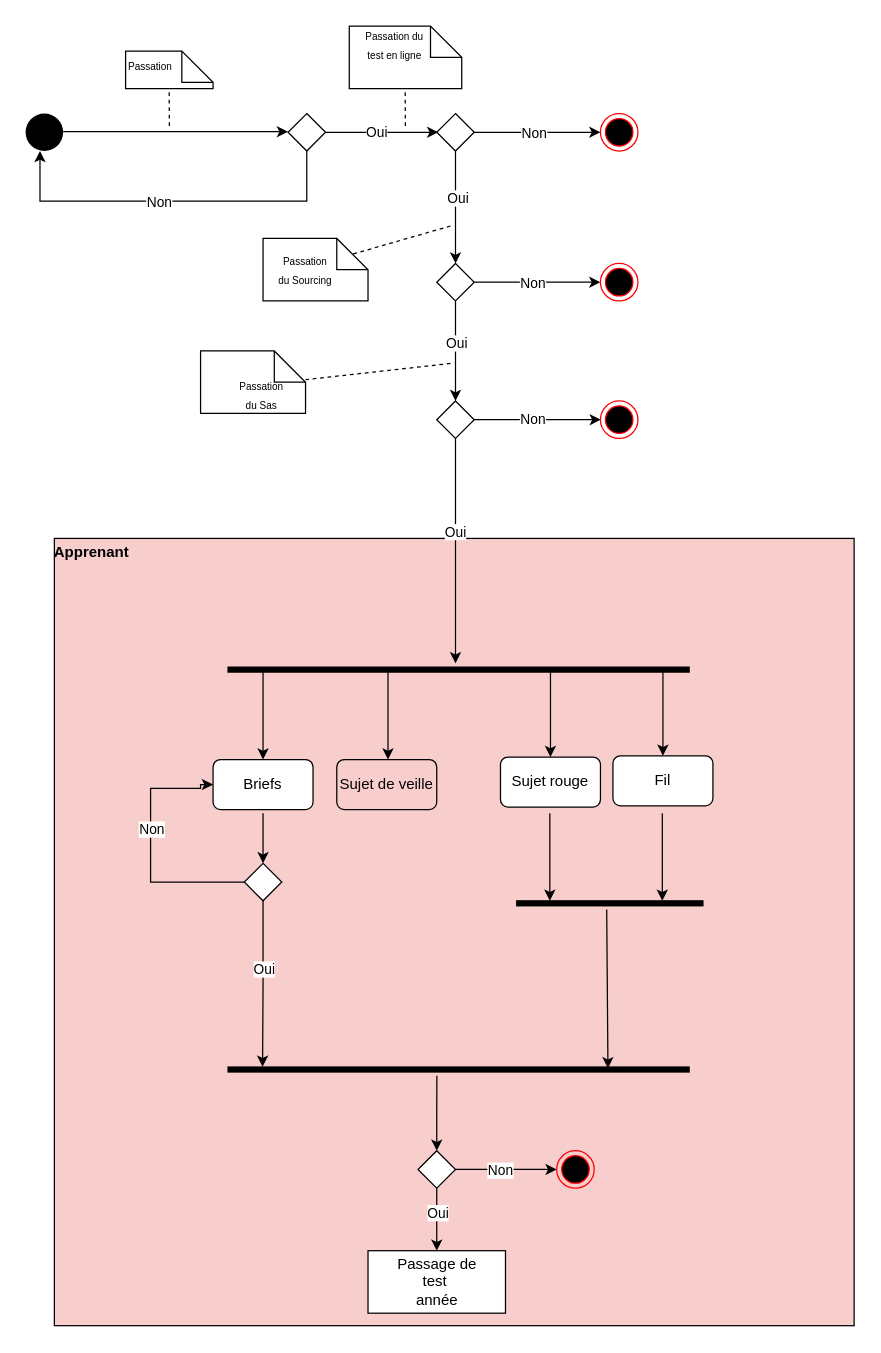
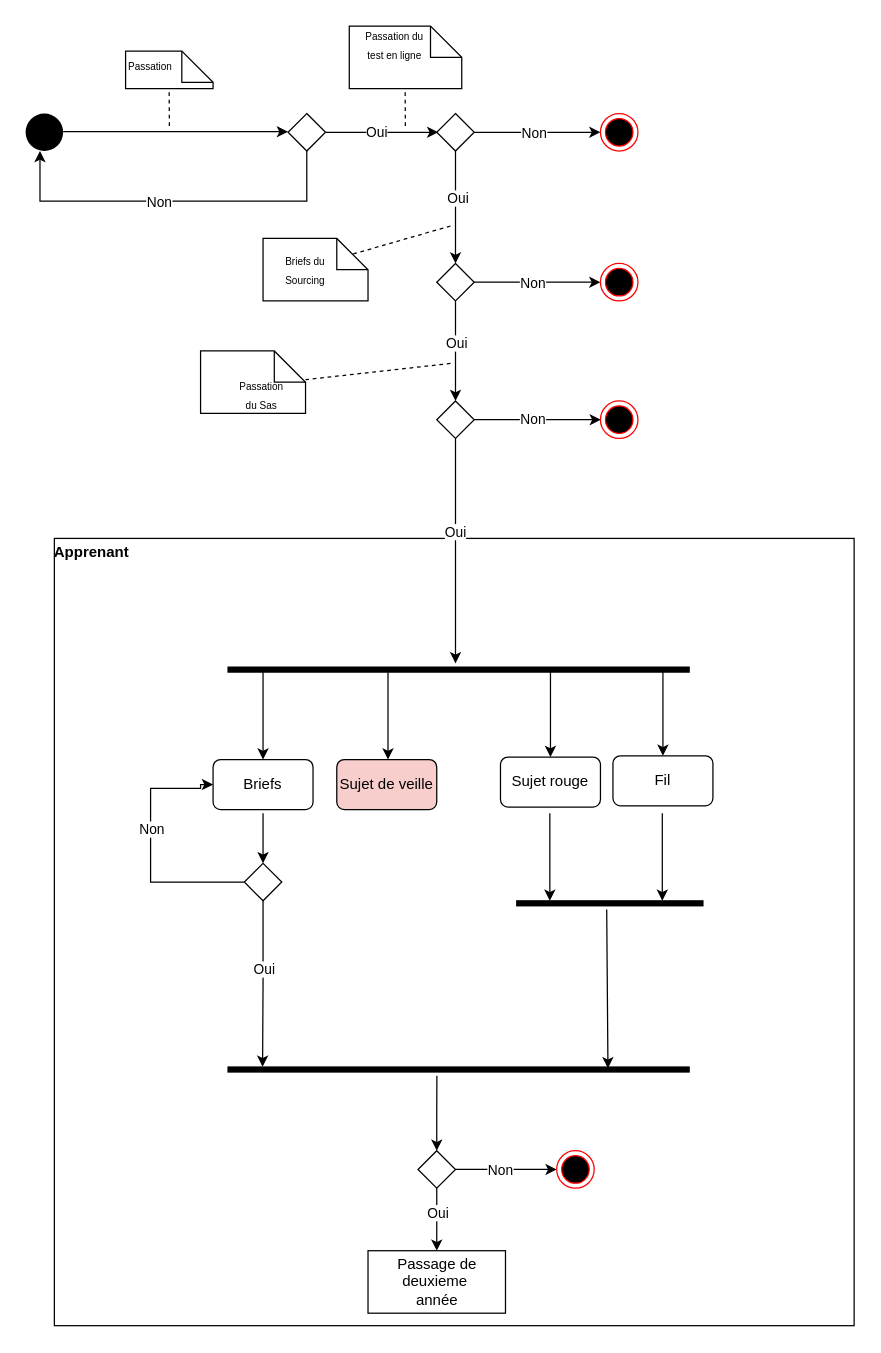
node "Passation du Sourcing": label "Passation du Sourcing" -> "Briefs du Sourcing"
node "Apprenant": fillcolor #f8cecc -> #ffffff
node "Passage de test année": label "Passage de test année" -> "Passage de deuxieme année"
